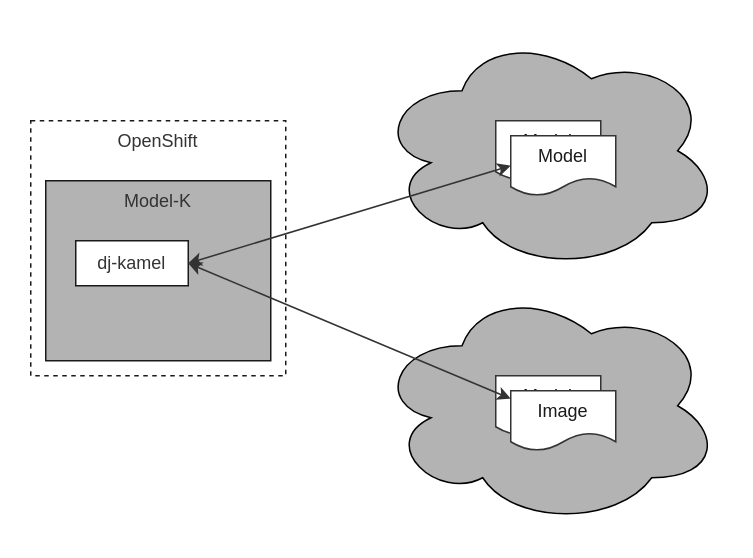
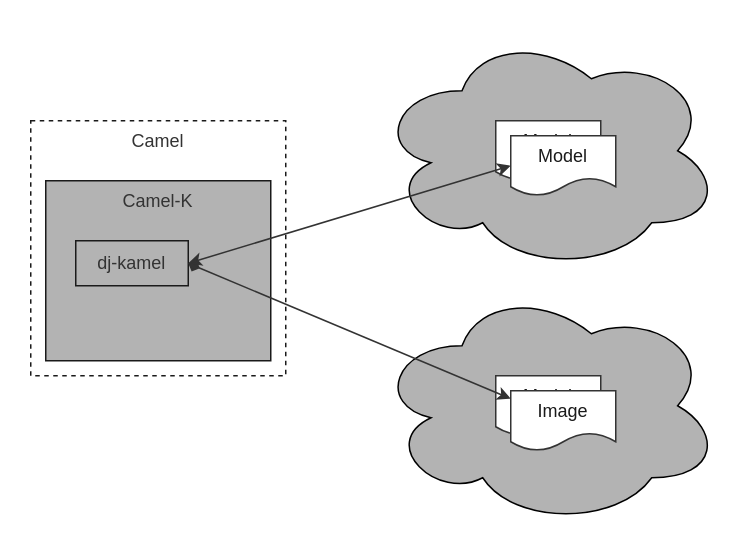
node "OpenShift": label "OpenShift" -> "Camel"
node "Model-K": label "Model-K" -> "Camel-K"
node "dj-kamel": fillcolor #ffffff -> #b3b3b3
edge "dj-kamel" -- "Image": arrowhead classic -> diamond
